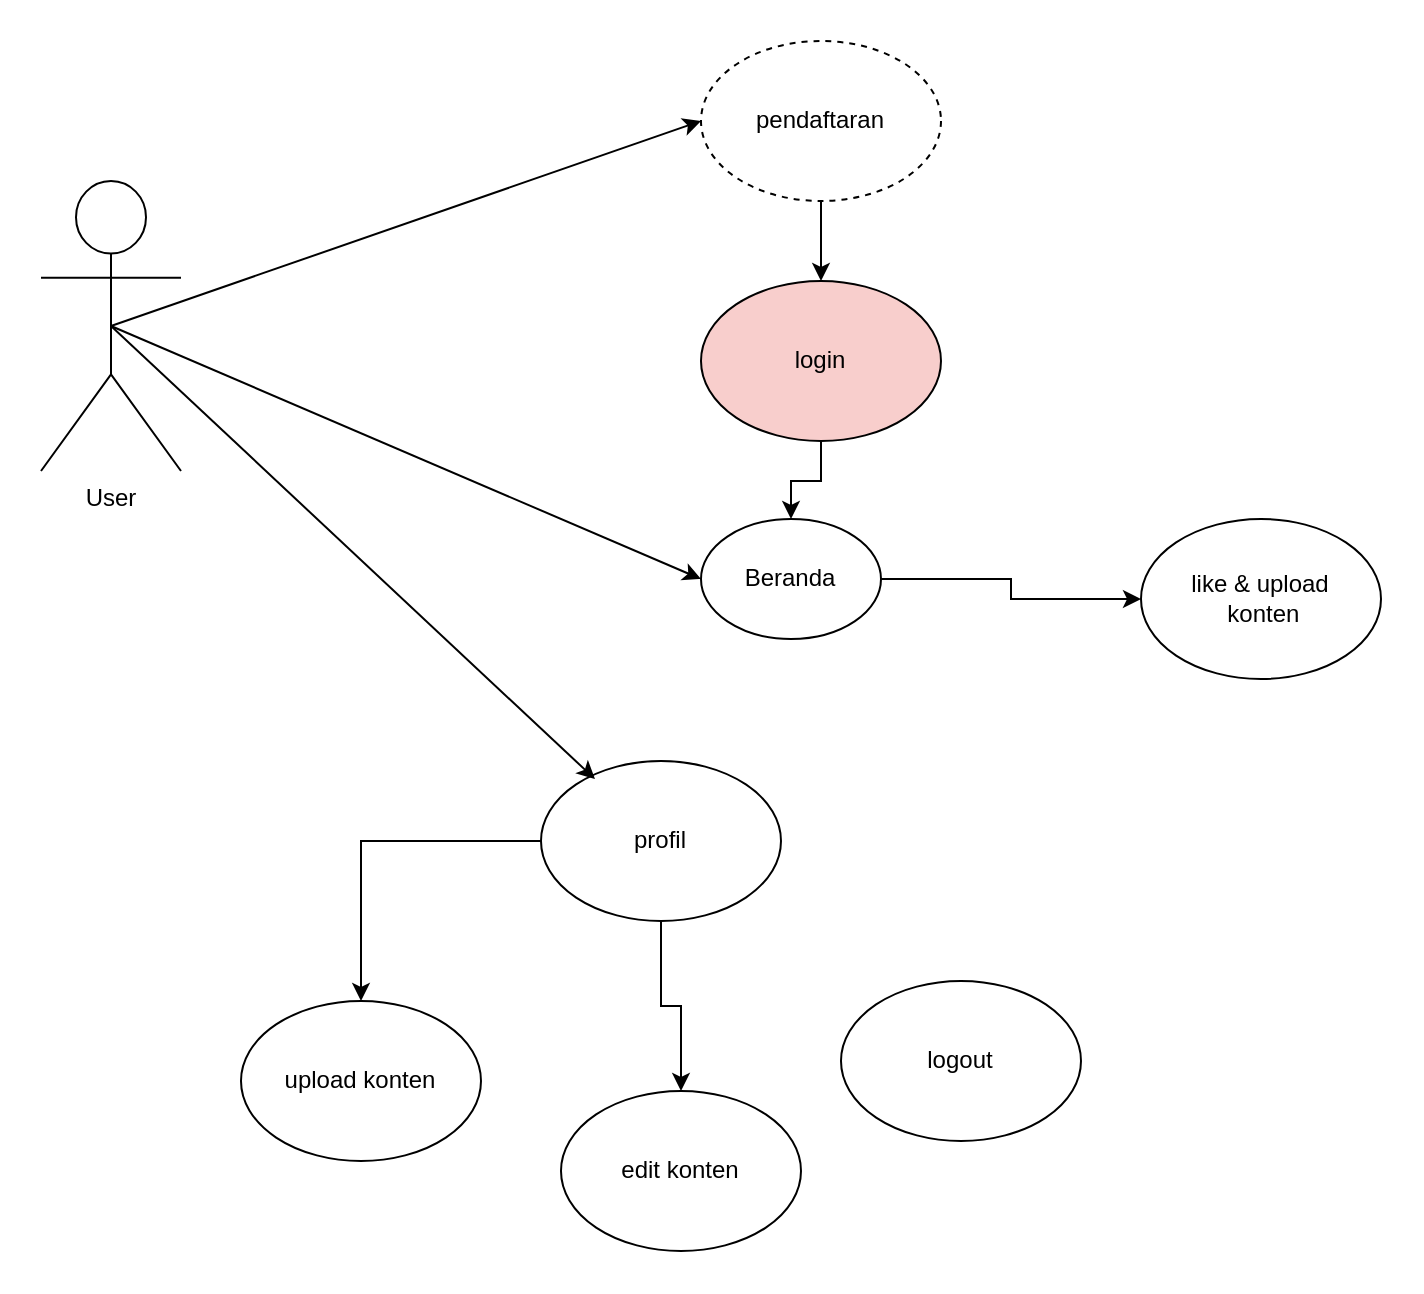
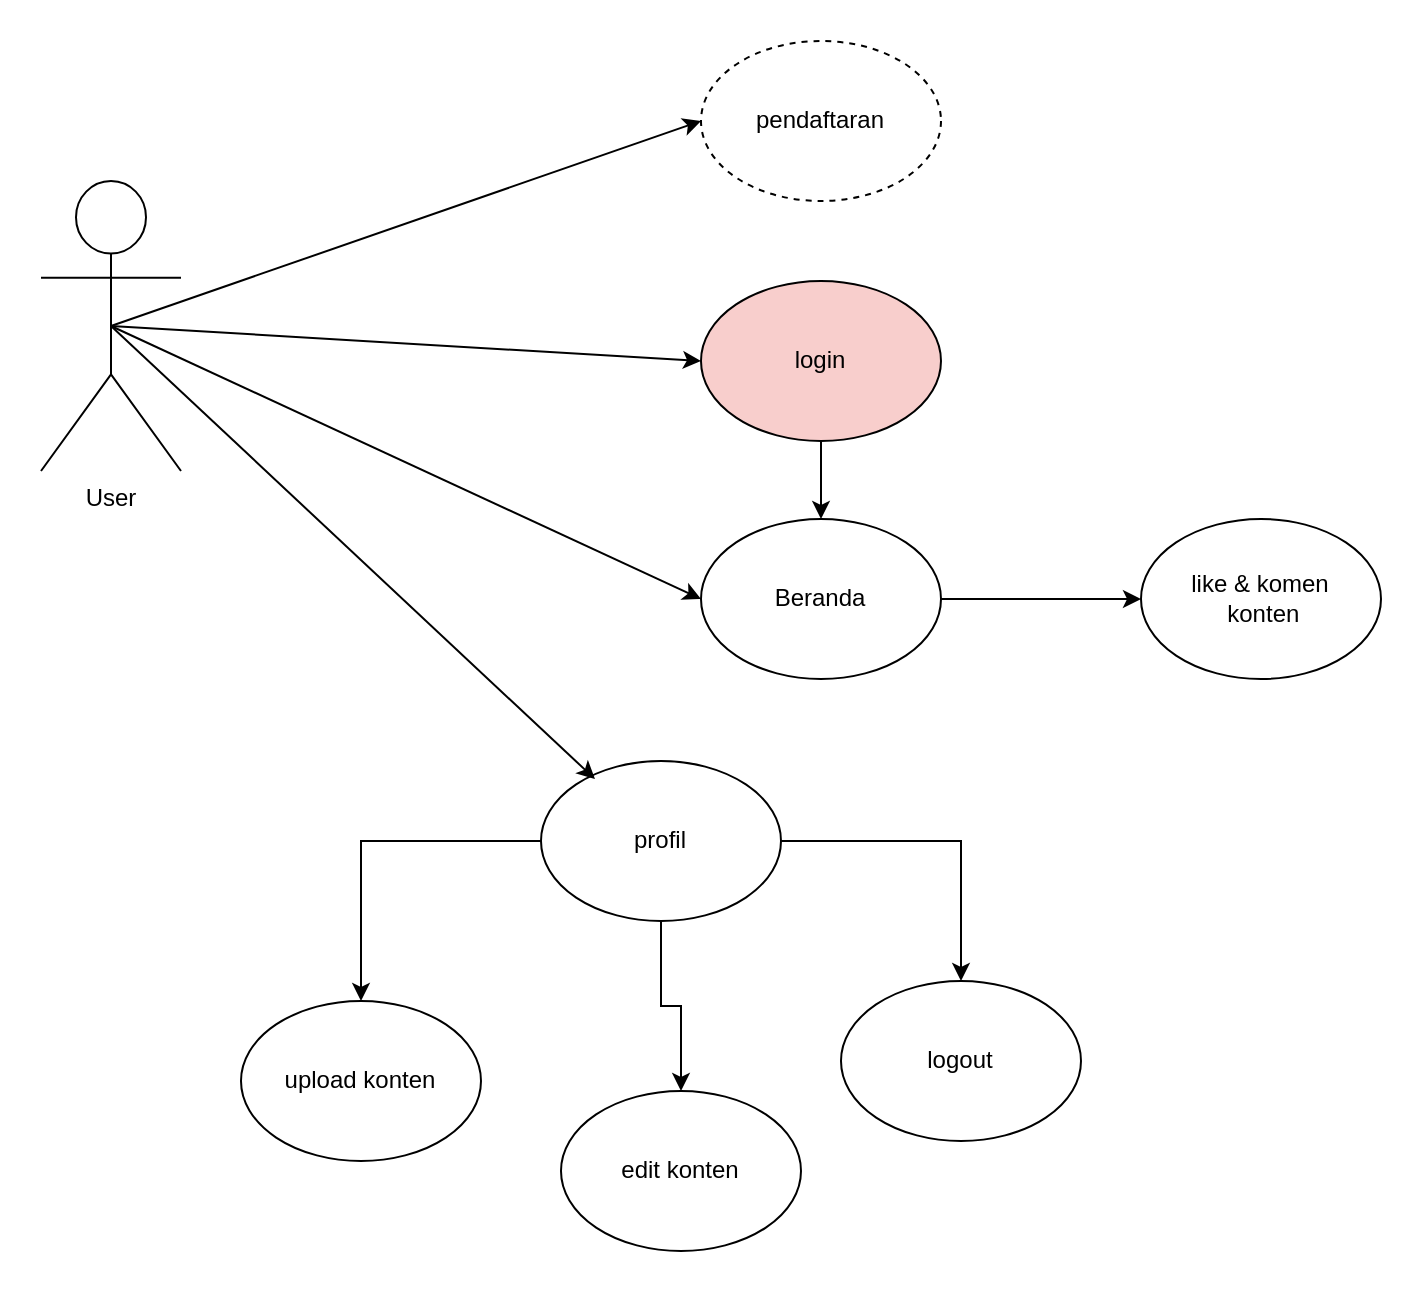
edge "pendaftaran" -> "login": removed
edge "User" -> "login": added
node "Beranda": size 180x120 -> 240x160
node "like & upload konten": label "like & upload konten" -> "like & komen konten"
edge "profil" -> "logout": added
